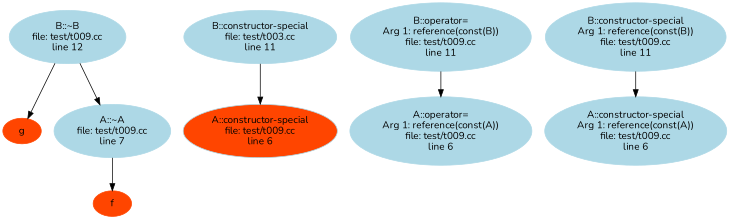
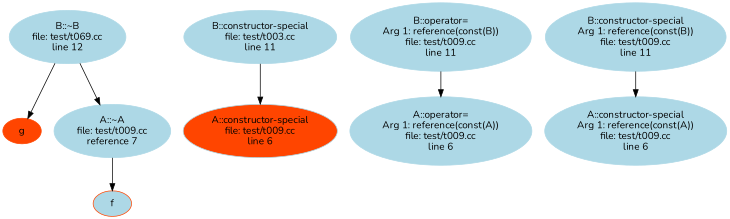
node "B::~B file: test/t009.cc line 12": label "B::~B file: test/t009.cc line 12" -> "B::~B file: test/t069.cc line 12"
node "A::~A file: test/t009.cc line 7": label "A::~A file: test/t009.cc line 7" -> "A::~A file: test/t009.cc reference 7"
node "f": fillcolor OrangeRed -> lightblue
